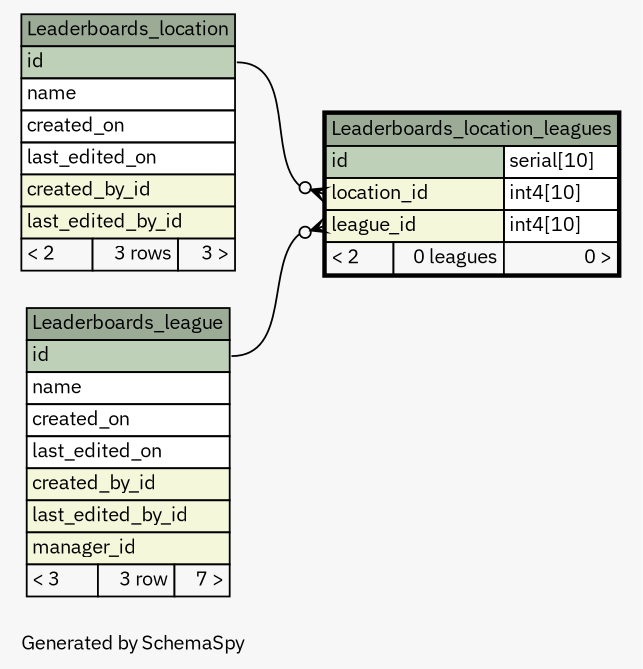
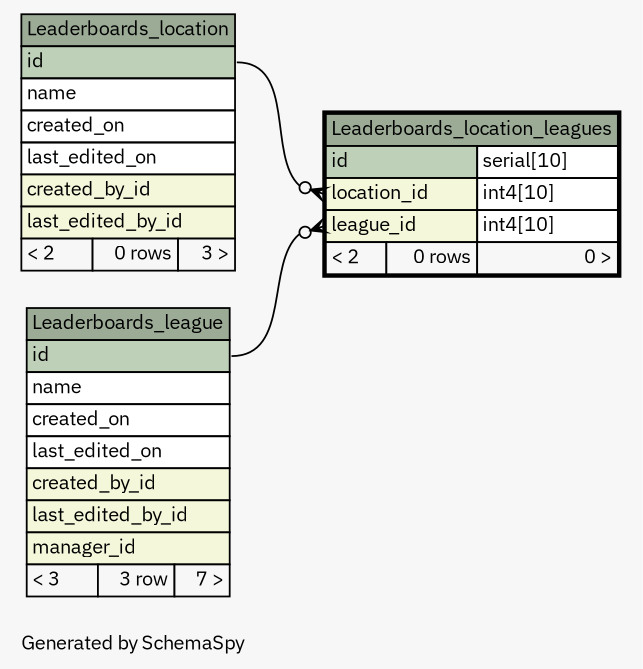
node "Leaderboards_location": text "3 rows" -> "0 rows"
node "Leaderboards_location_leagues": text "0 leagues" -> "0 rows"
